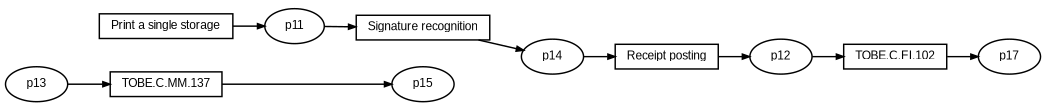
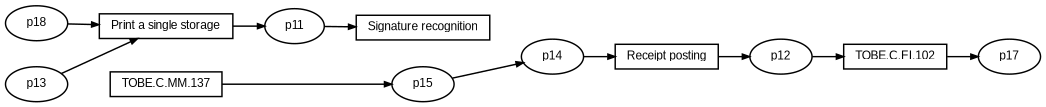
node "p18": added
edge "Signature recognition" -> "p14": now "p15" -> "p14"
edge "p13" -> "TOBE.C.MM.137": now "p13" -> "Print a single storage"
